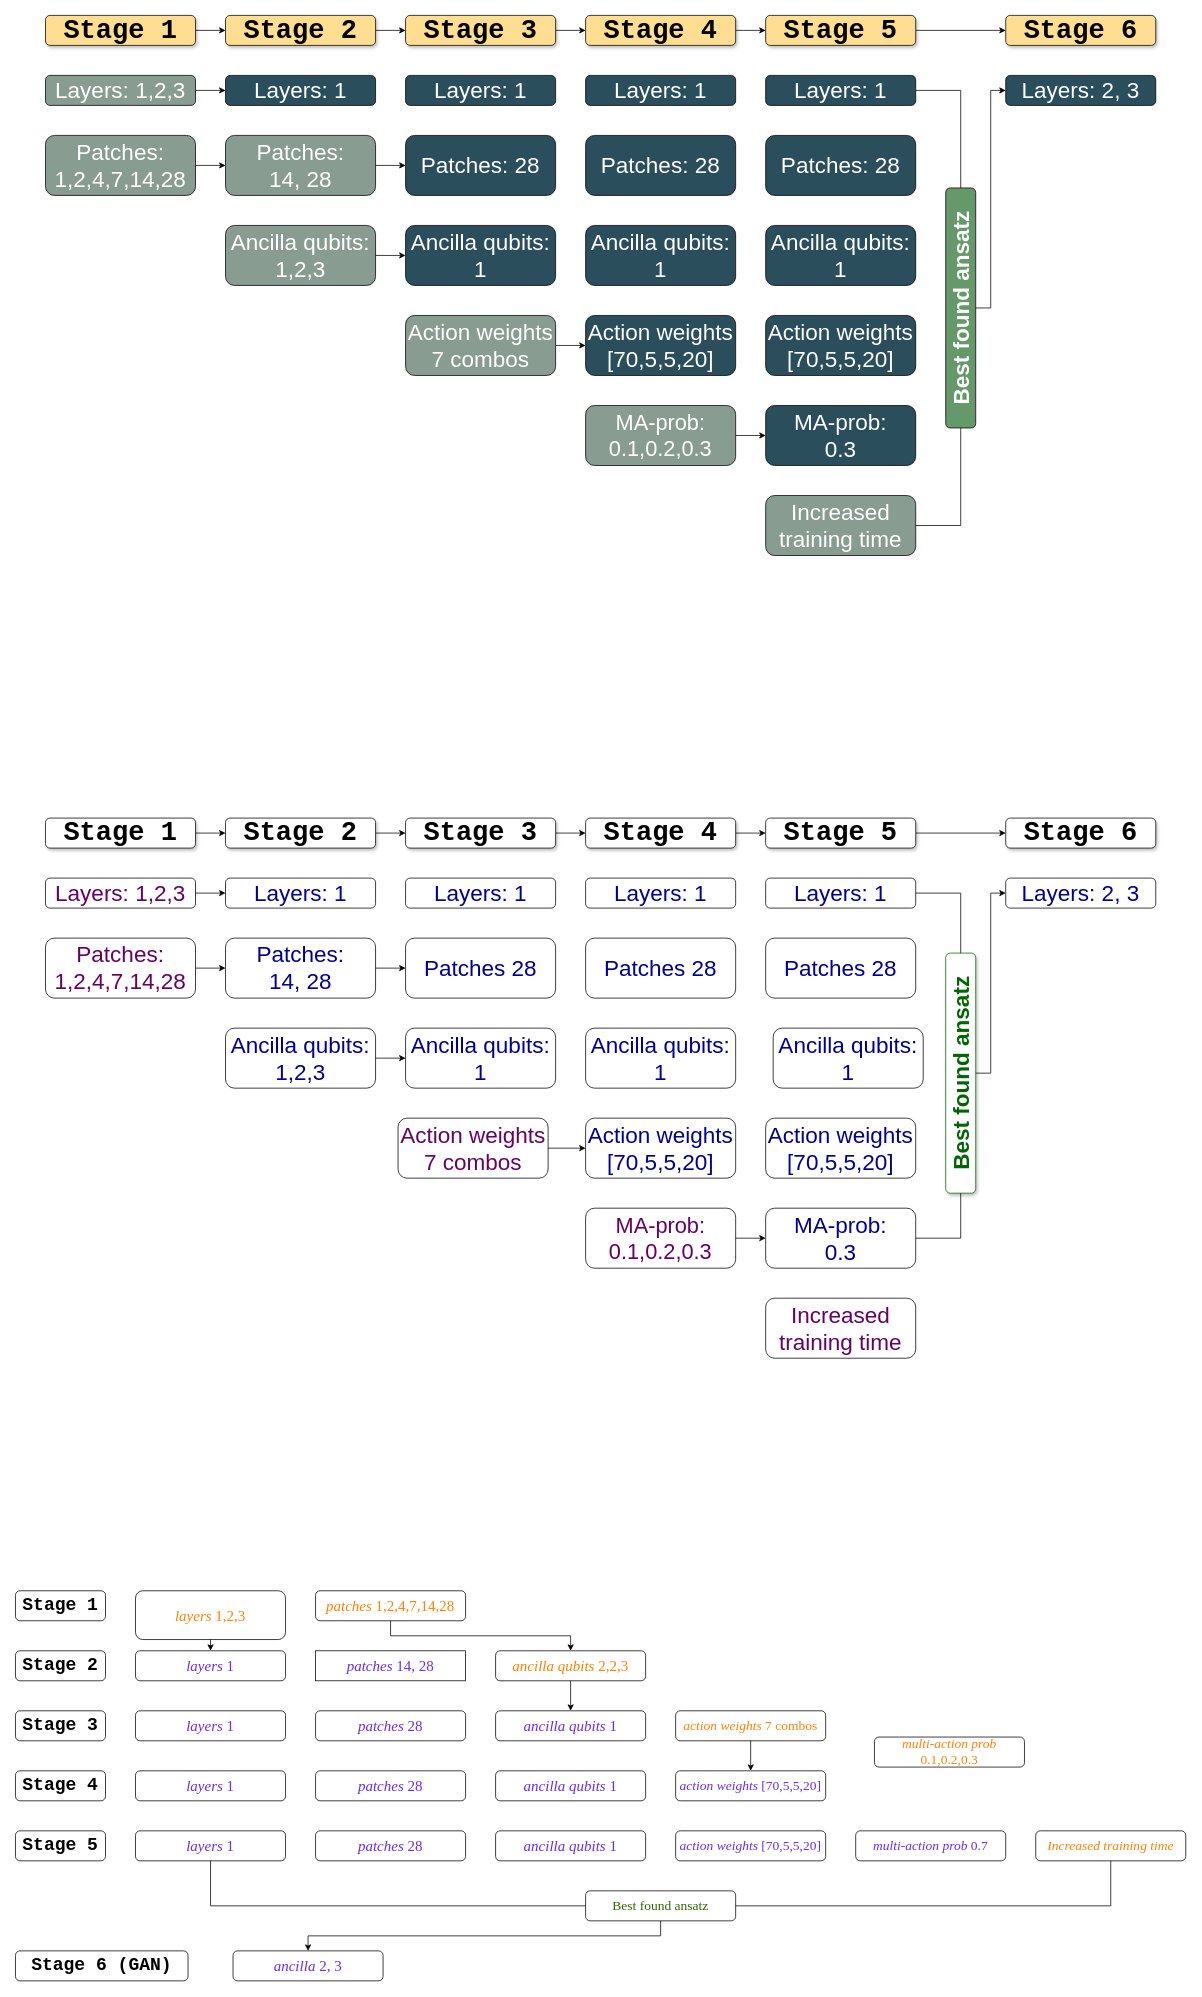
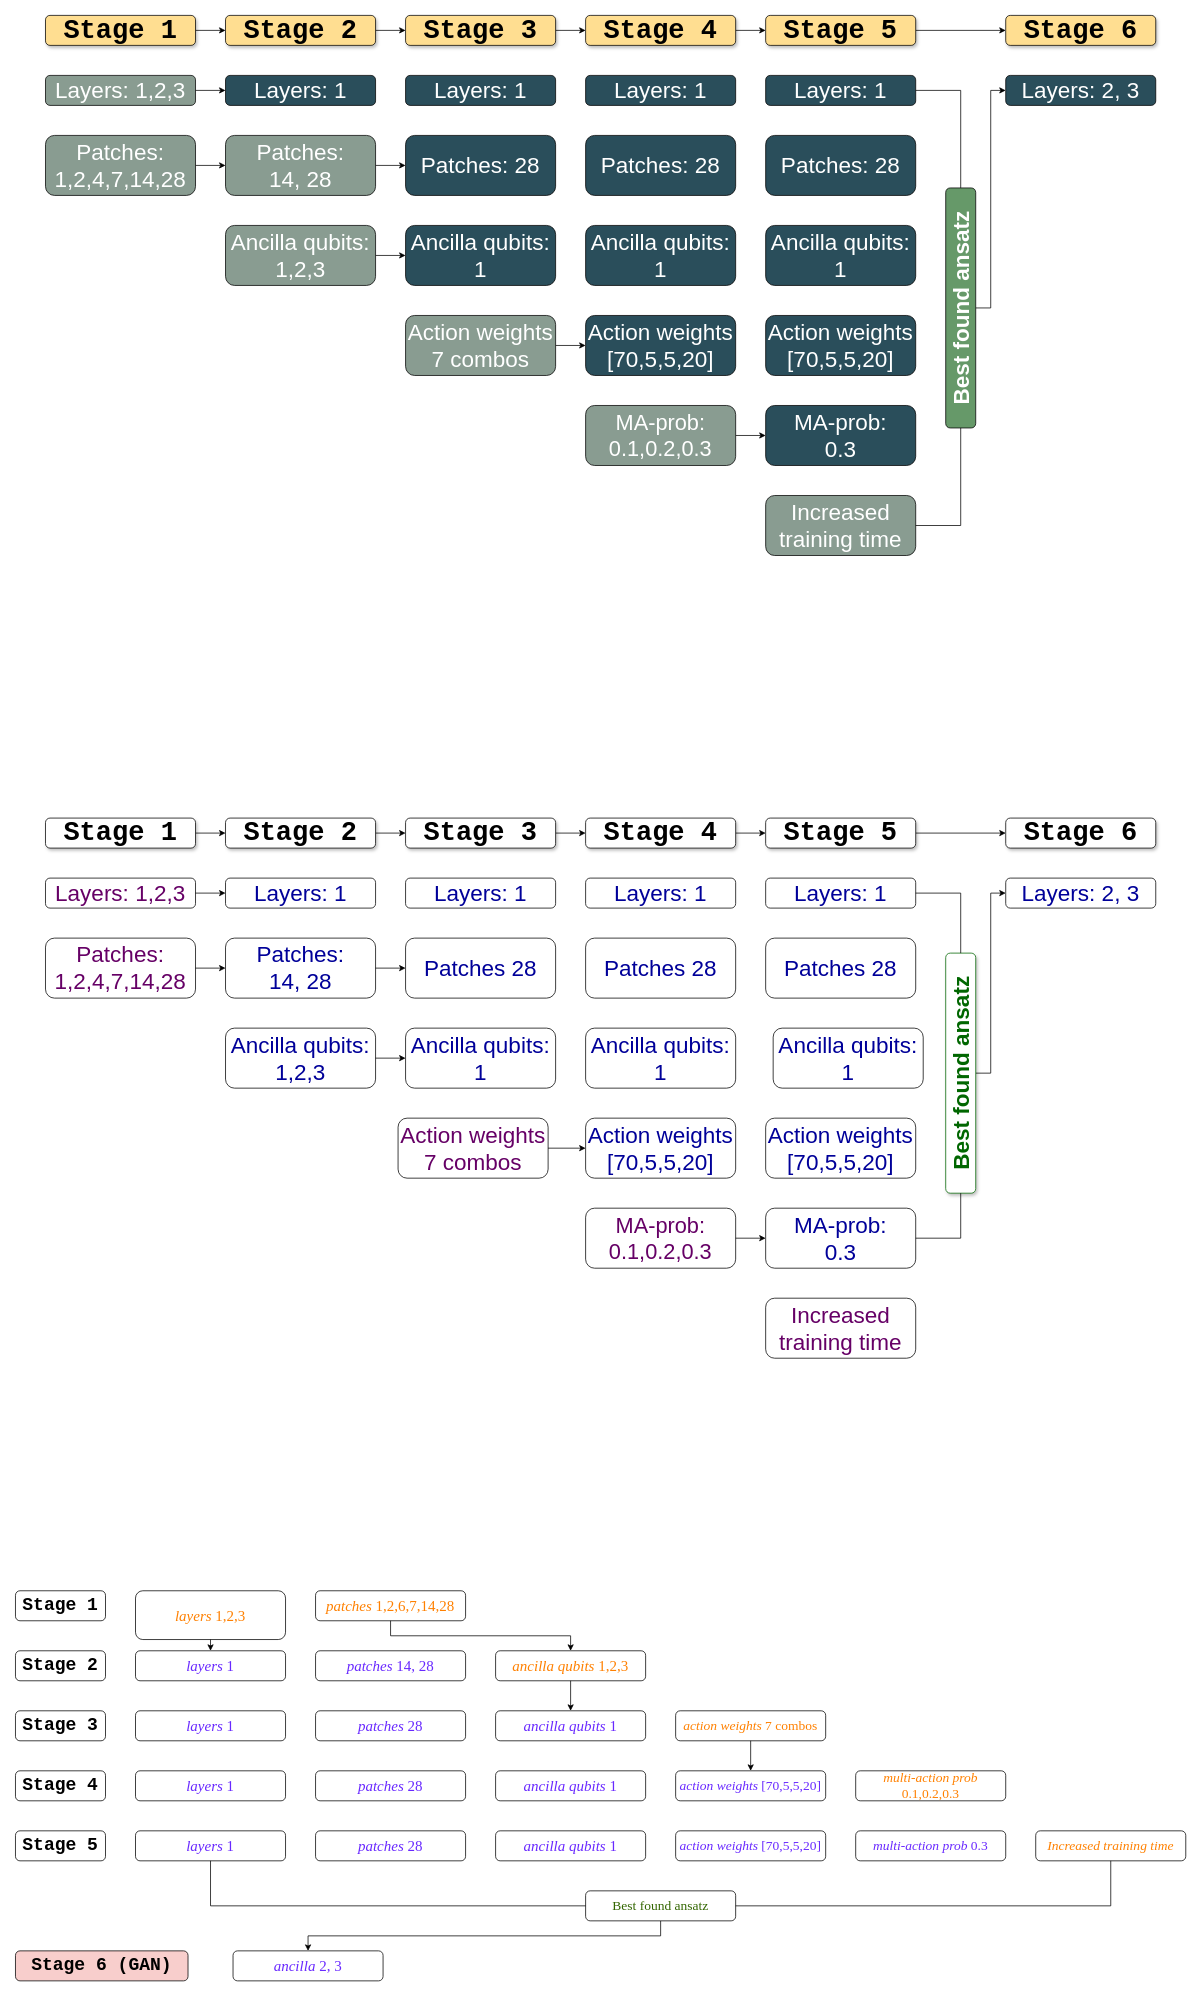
node "patches 1,2,4,7,14,28": label "patches 1,2,4,7,14,28" -> "patches 1,2,6,7,14,28"
node "patches 14, 28": shape rectangle -> rounded rectangle
node "ancilla qubits 2,2,3": label "ancilla qubits 2,2,3" -> "ancilla qubits 1,2,3"
node "multi-action prob 0.1,0.2,0.3": moved (949, 1752) -> (930, 1785)
node "multi-action prob 0.7": label "multi-action prob 0.7" -> "multi-action prob 0.3"
node "Stage 6 (GAN)": fillcolor #ffffff -> #f8cecc
